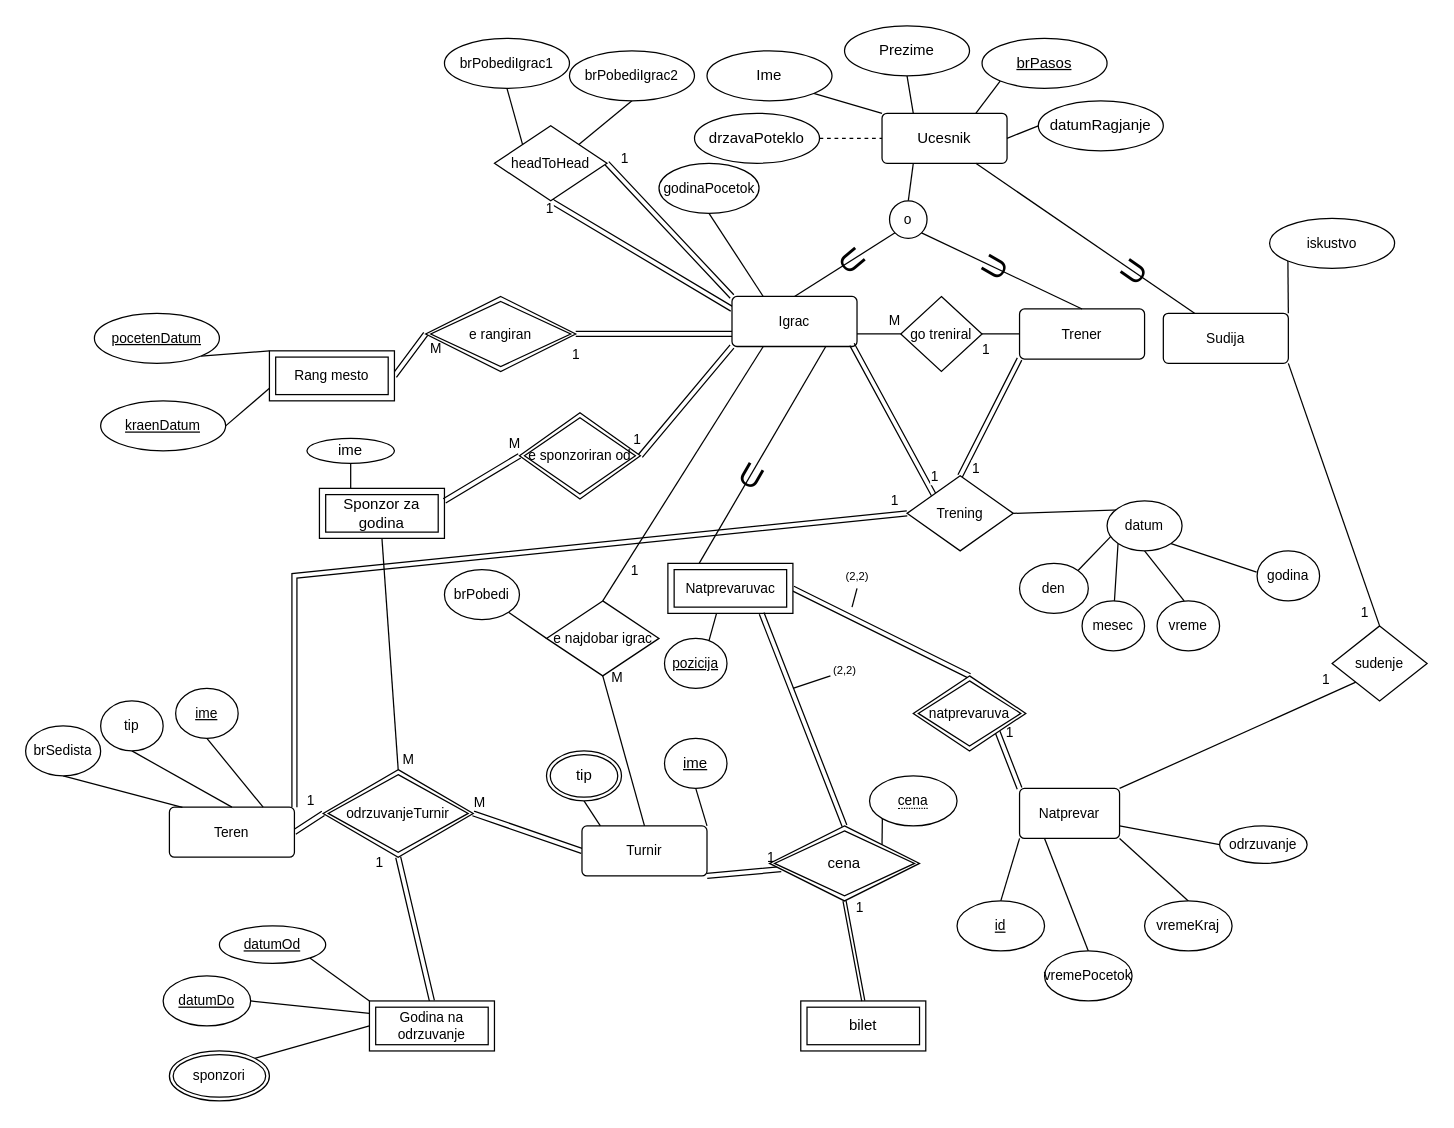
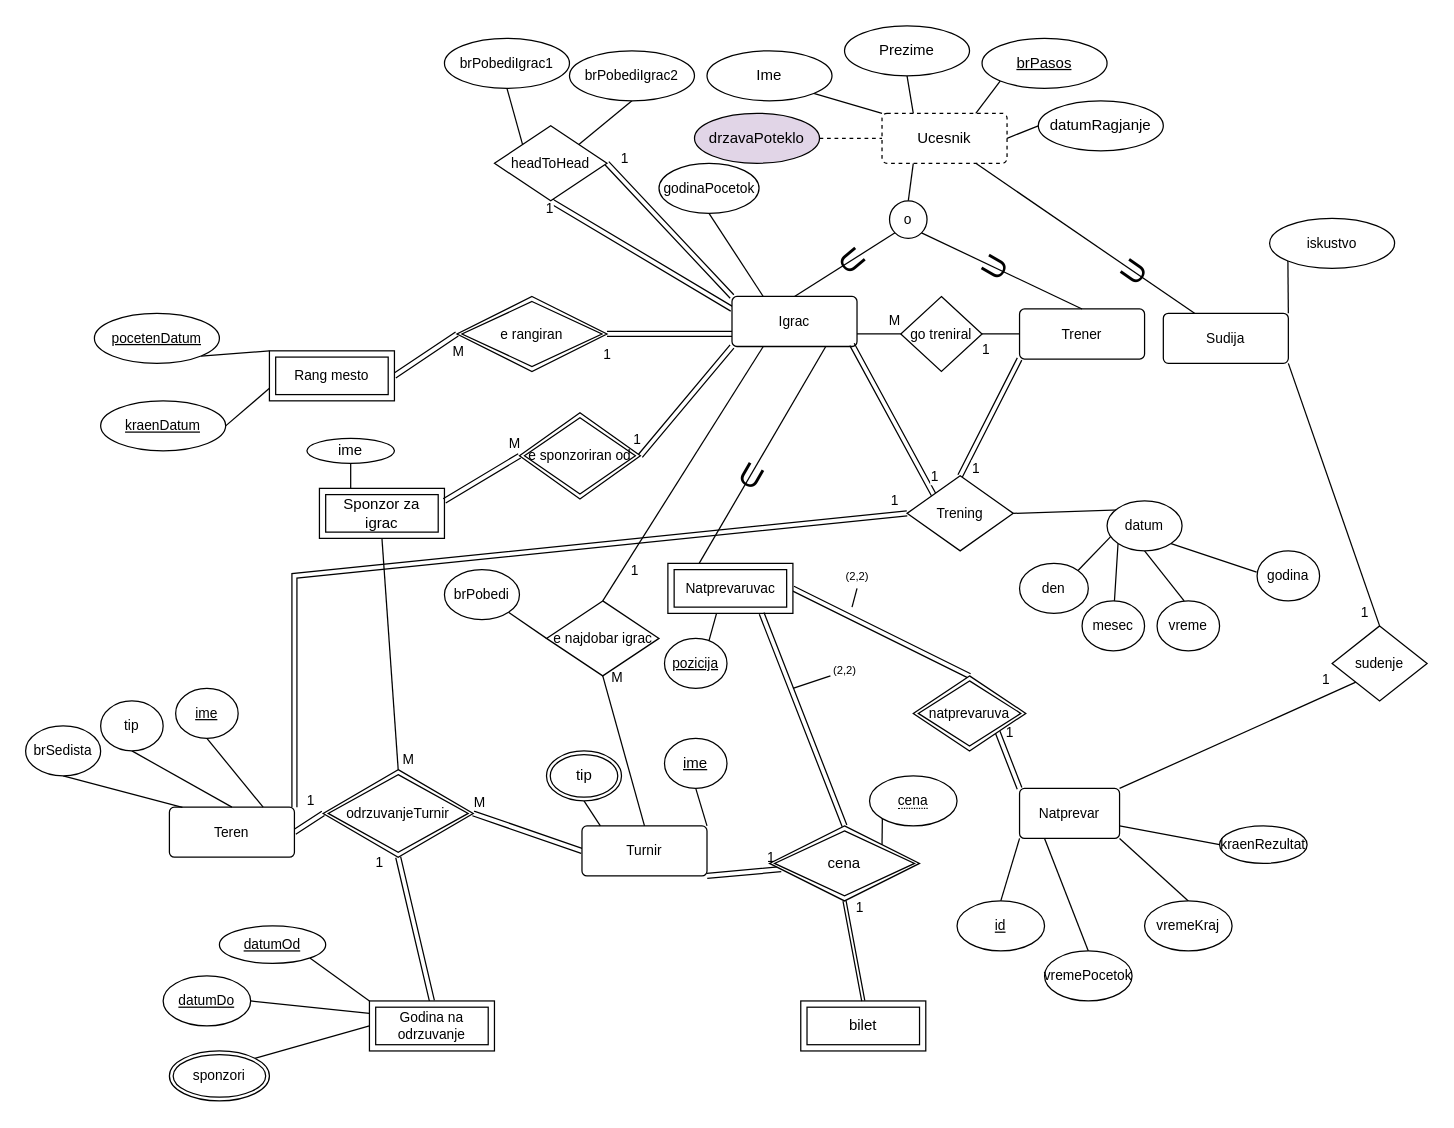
node "drzavaPoteklo": fillcolor #ffffff -> #e1d5e7
node "Ucesnik": style solid -> dashed
node "e rangiran": moved (501, 334) -> (532, 334)
node "Sponzor za godina": label "Sponzor za godina" -> "Sponzor za igrac"
node "odrzuvanje": label "odrzuvanje" -> "kraenRezultat"
